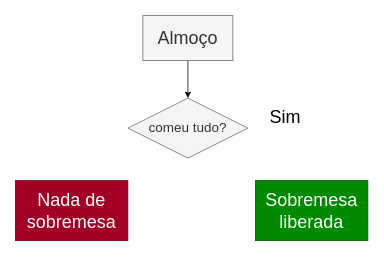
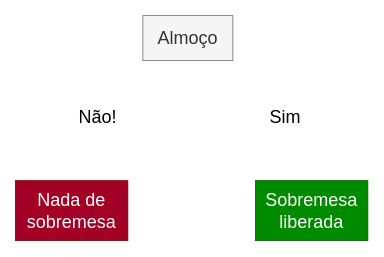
edge "Almoço" -> "comeu tudo?": removed
node "Não!": added
node "comeu tudo?": removed
